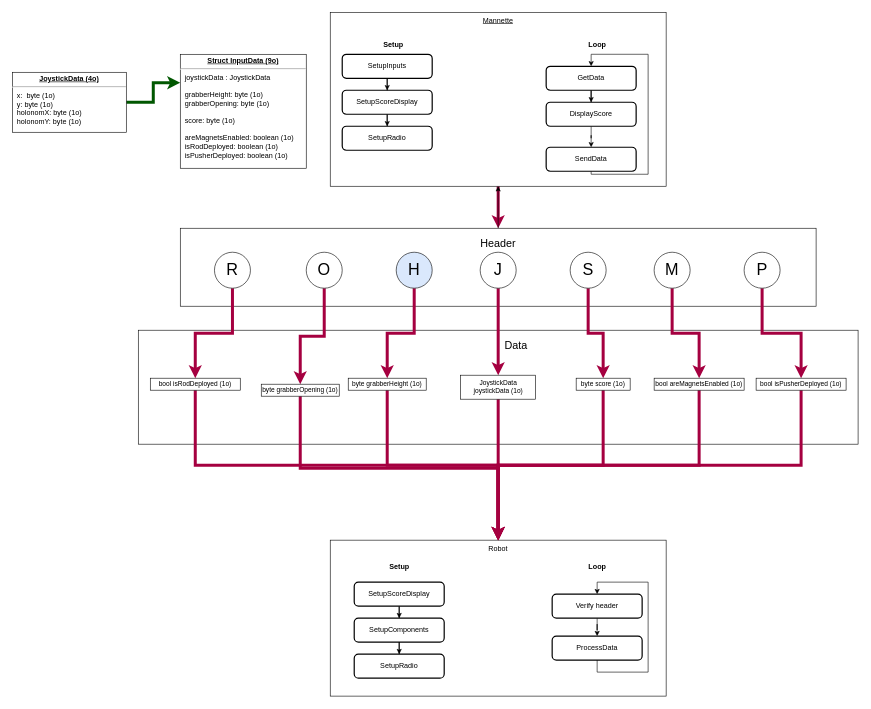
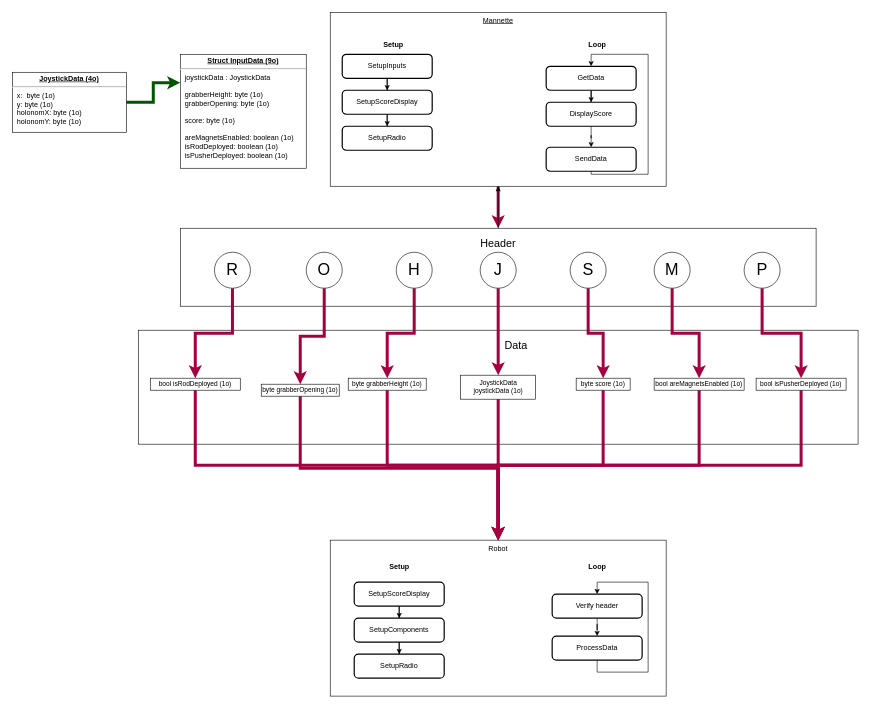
node "H": fillcolor #dae8fc -> #ffffff
